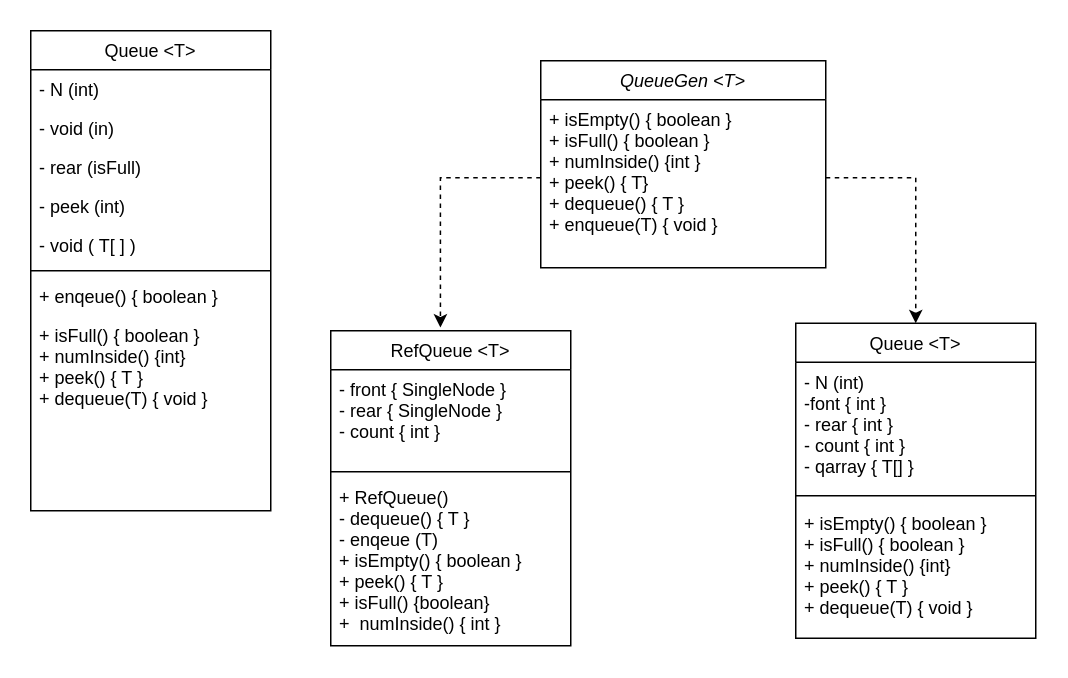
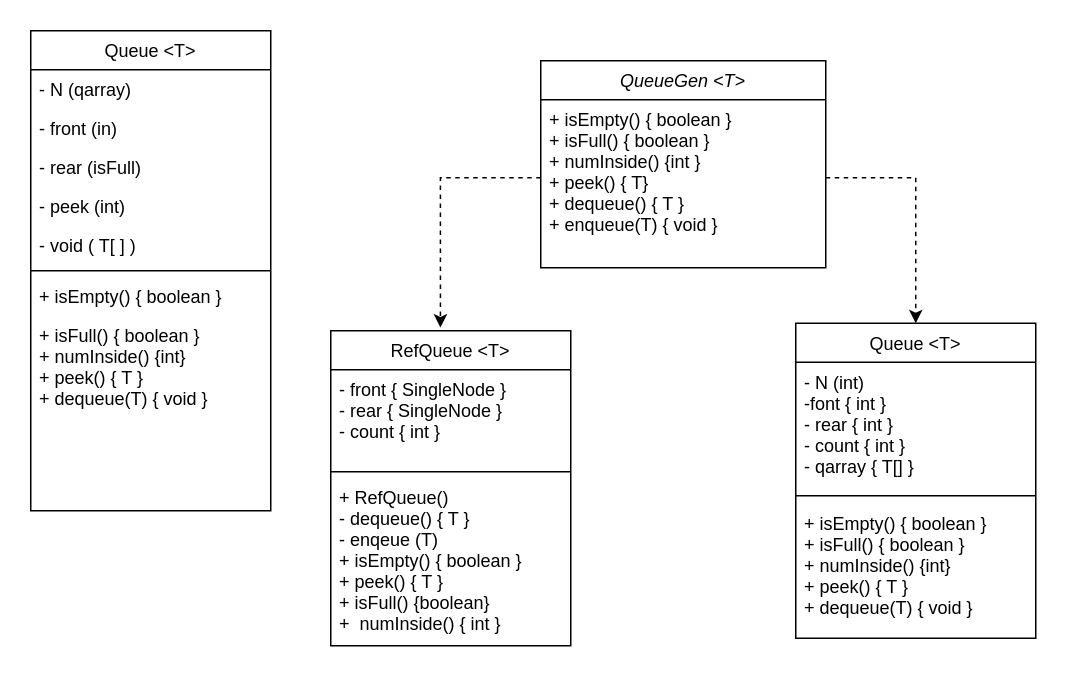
node "- N (int)": label "- N (int)" -> "- N (qarray)"
node "- void (in)": label "- void (in)" -> "- front (in)"
node "+ enqeue() { boolean }": label "+ enqeue() { boolean }" -> "+ isEmpty() { boolean }"
